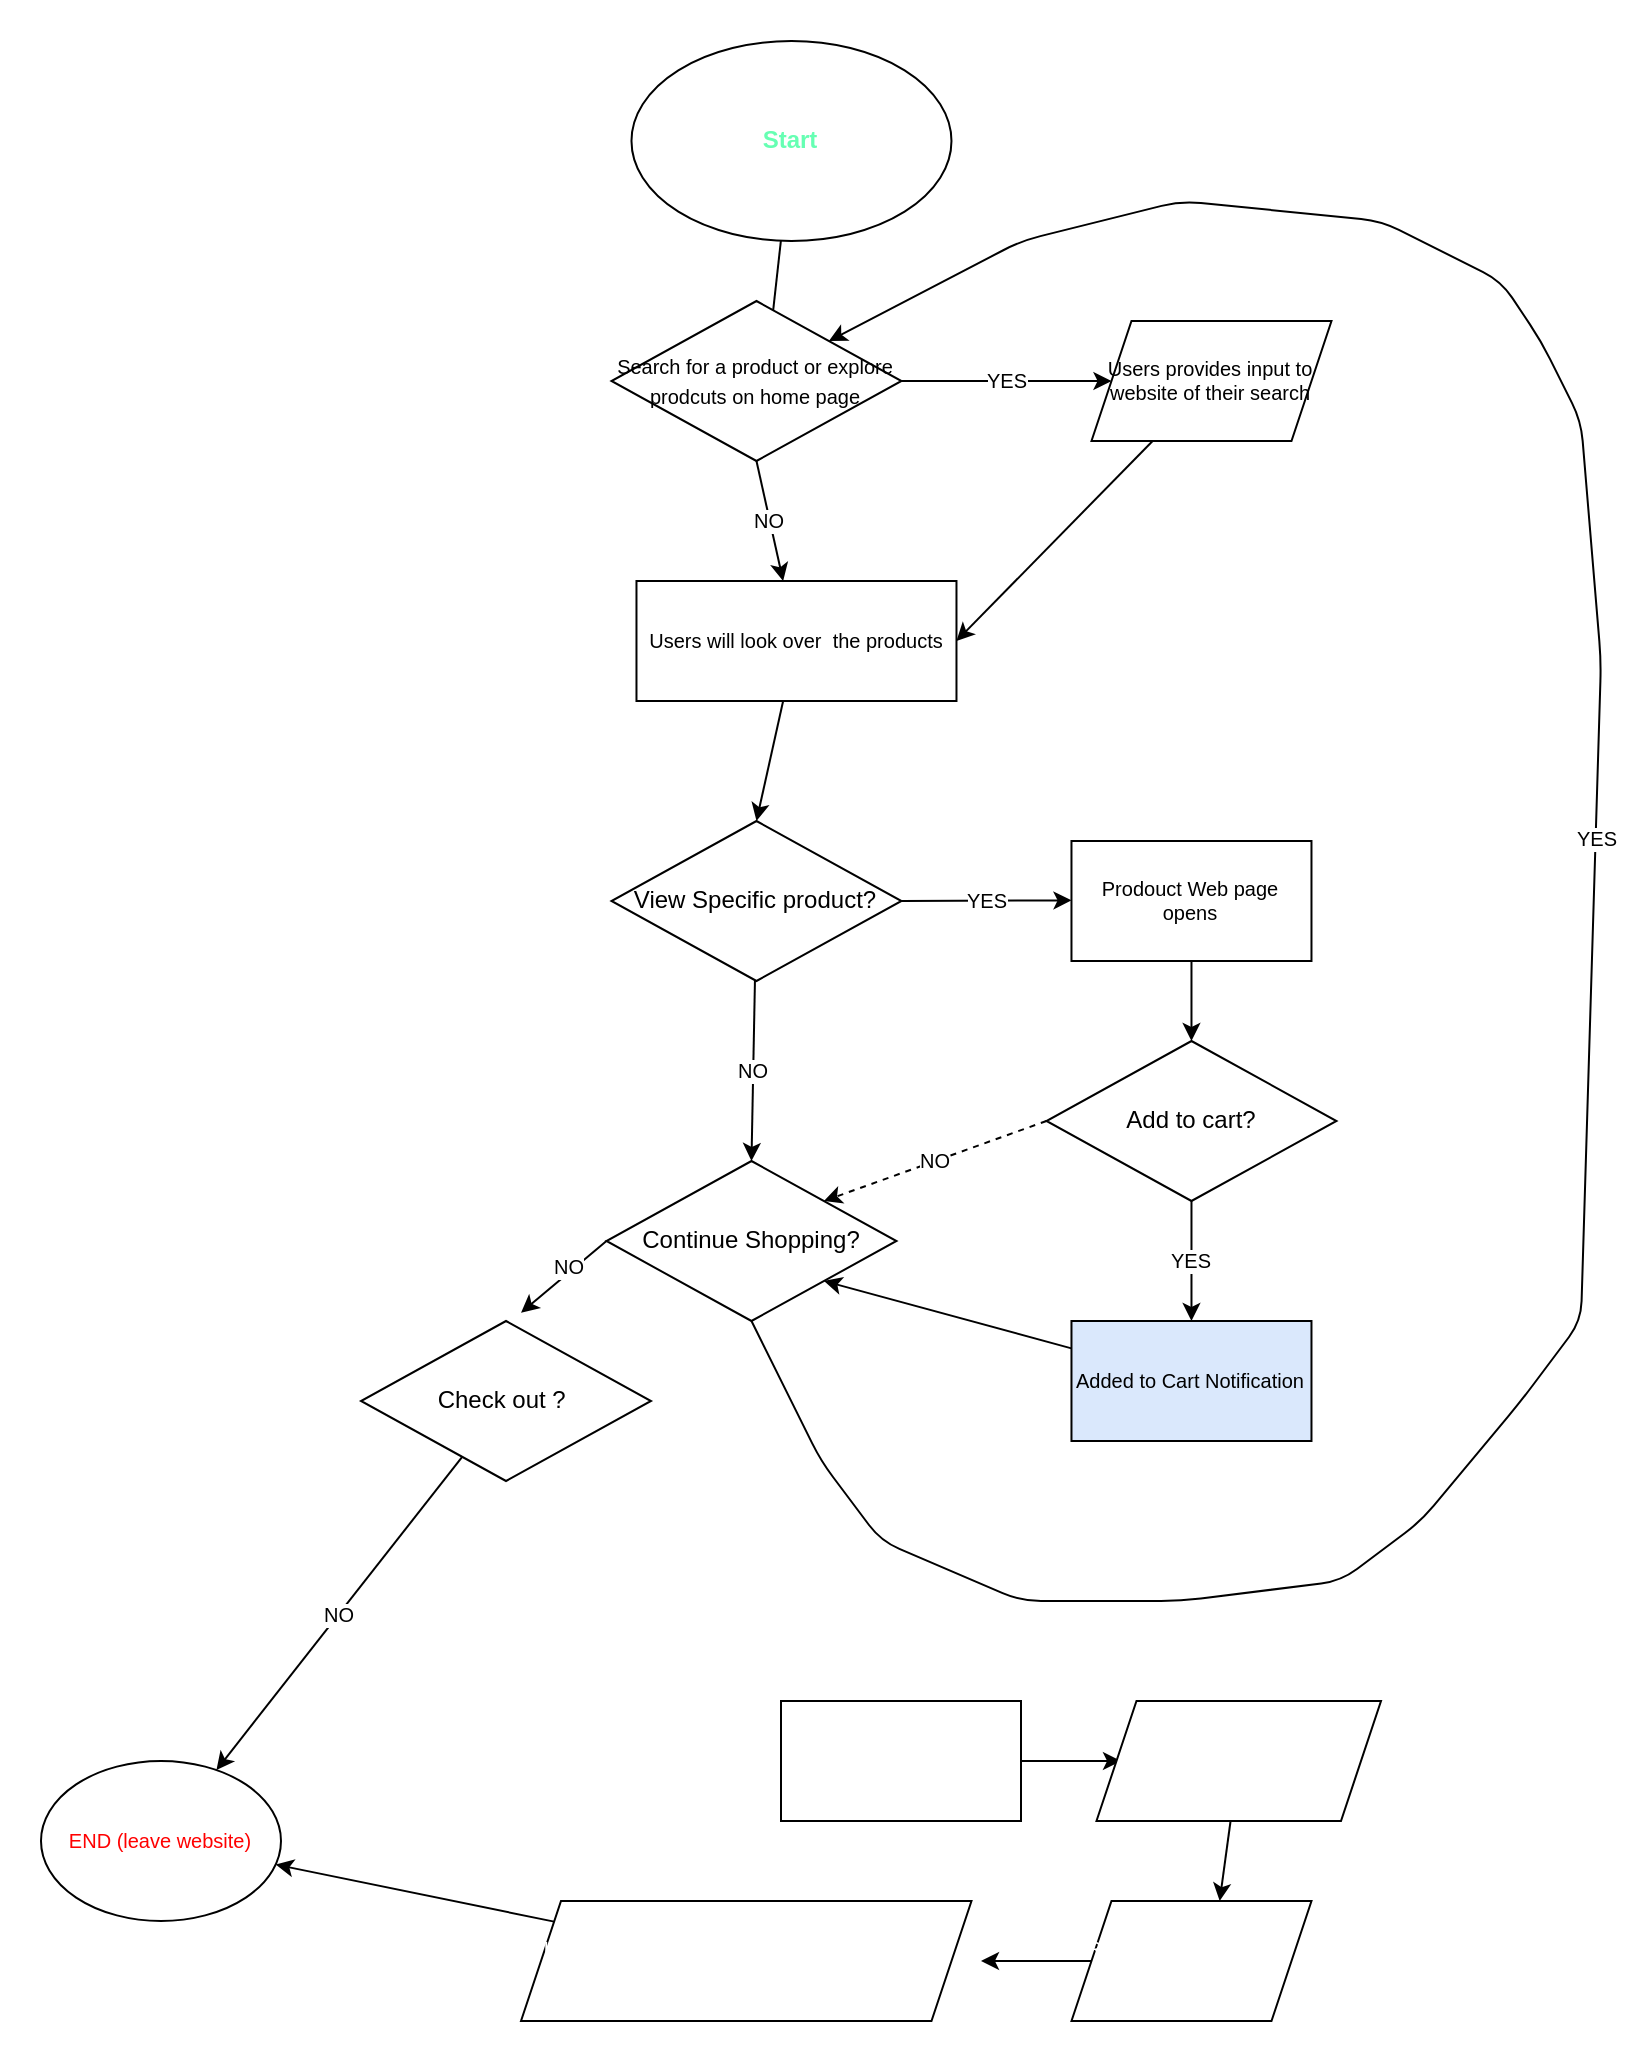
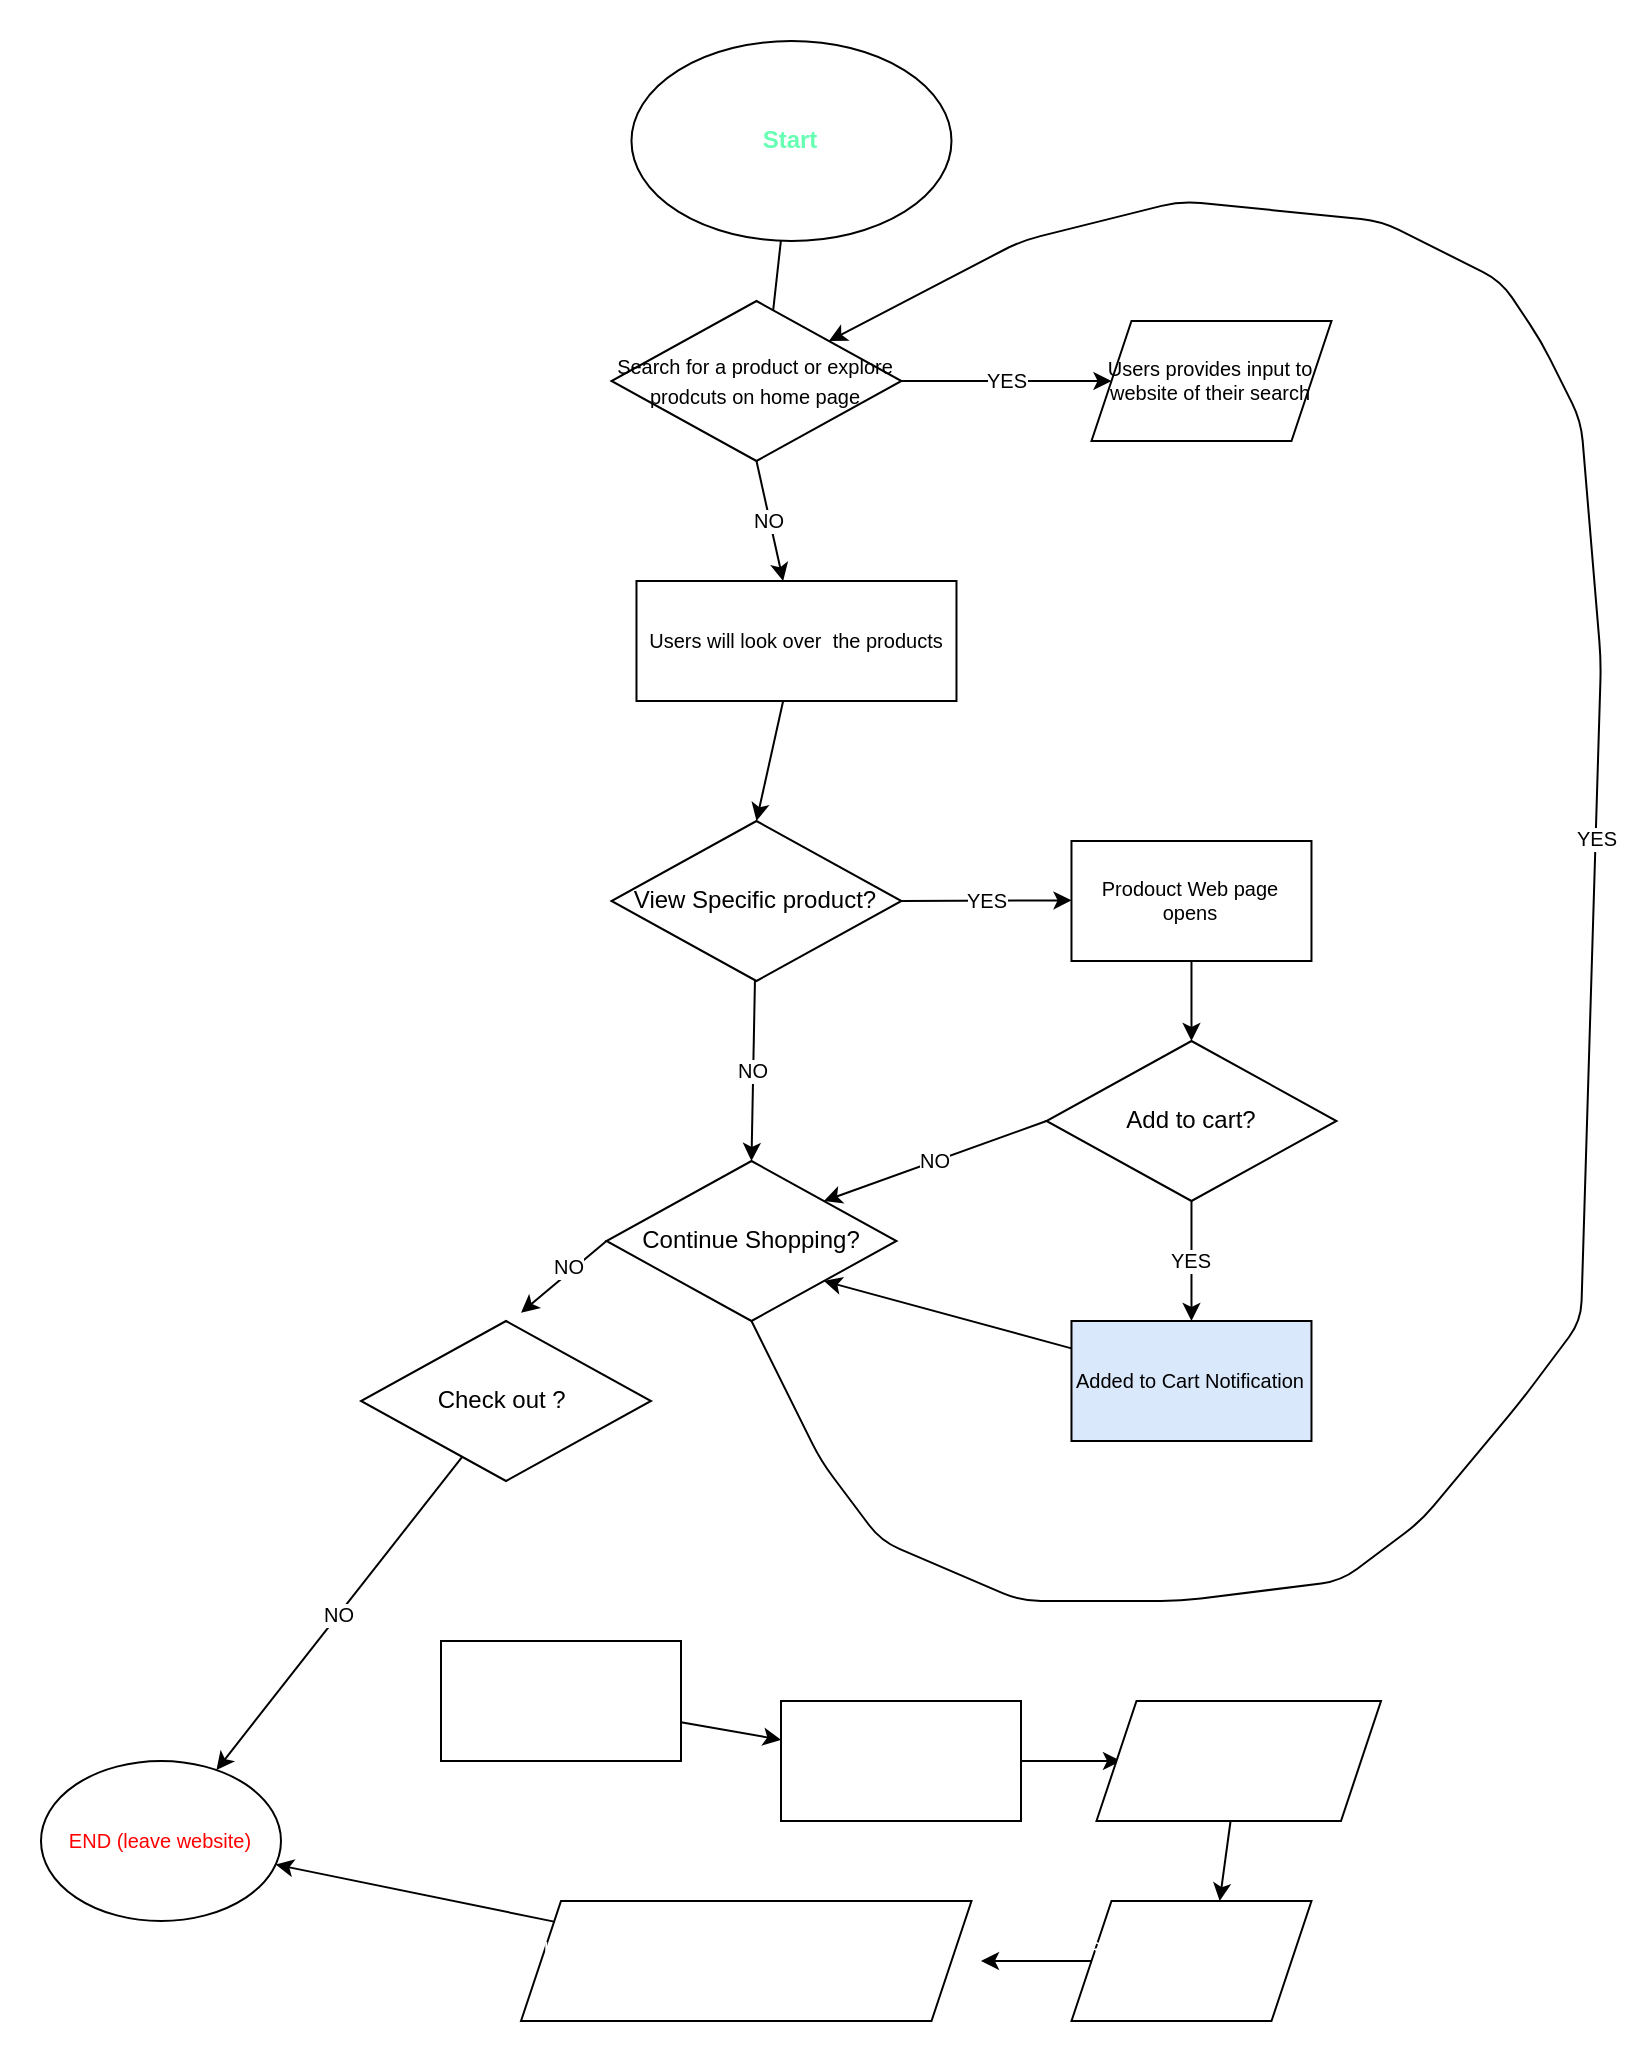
edge "Users provides input to website of their search" -> "Users will look over the products": removed
edge "Add to cart?" -> "Continue Shopping?": style dashed -> solid
node "View Cart screen pop ups": added
edge "View Cart screen pop ups" -> "View Payment screen": added
